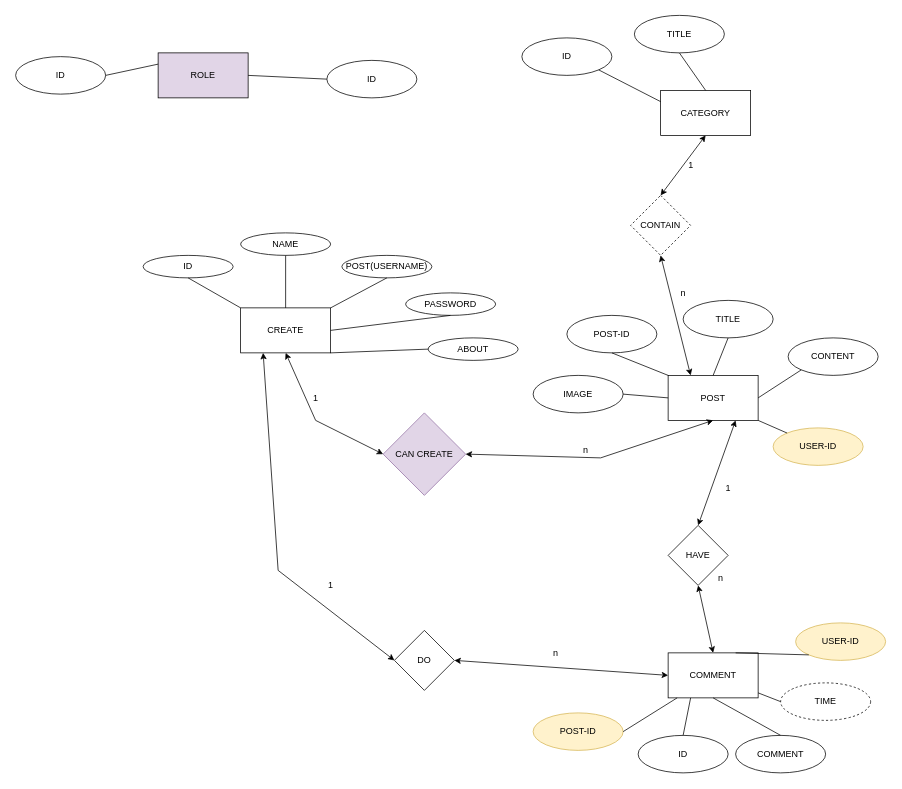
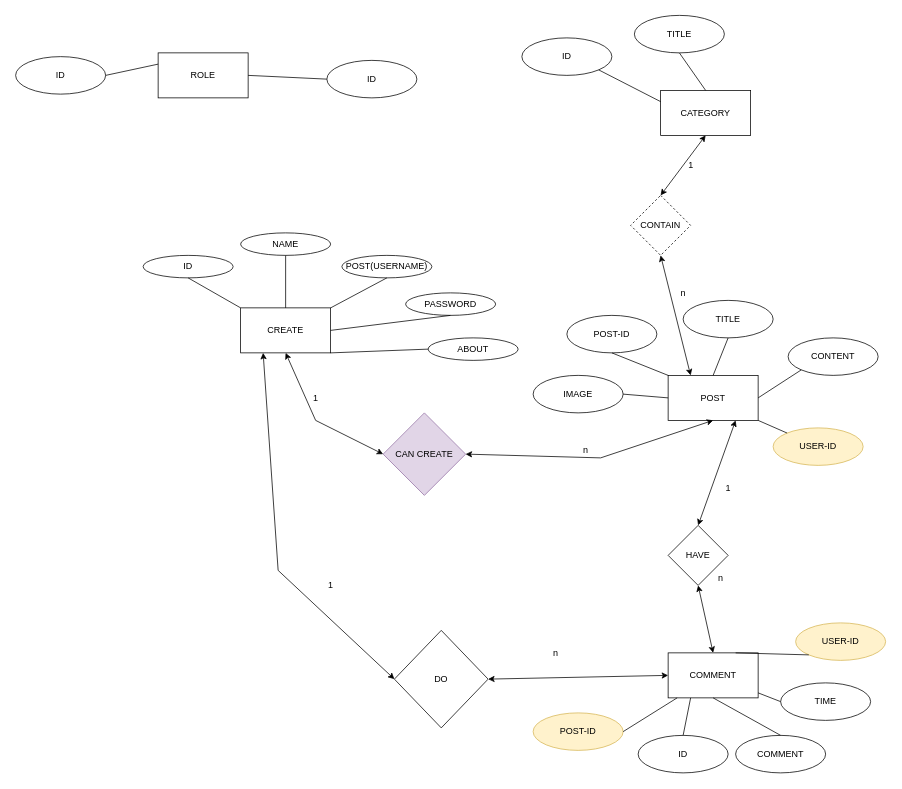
node "ROLE": fillcolor #e1d5e7 -> #ffffff
node "DO": size 60x60 -> 94x98
node "TIME": style dashed -> solid
